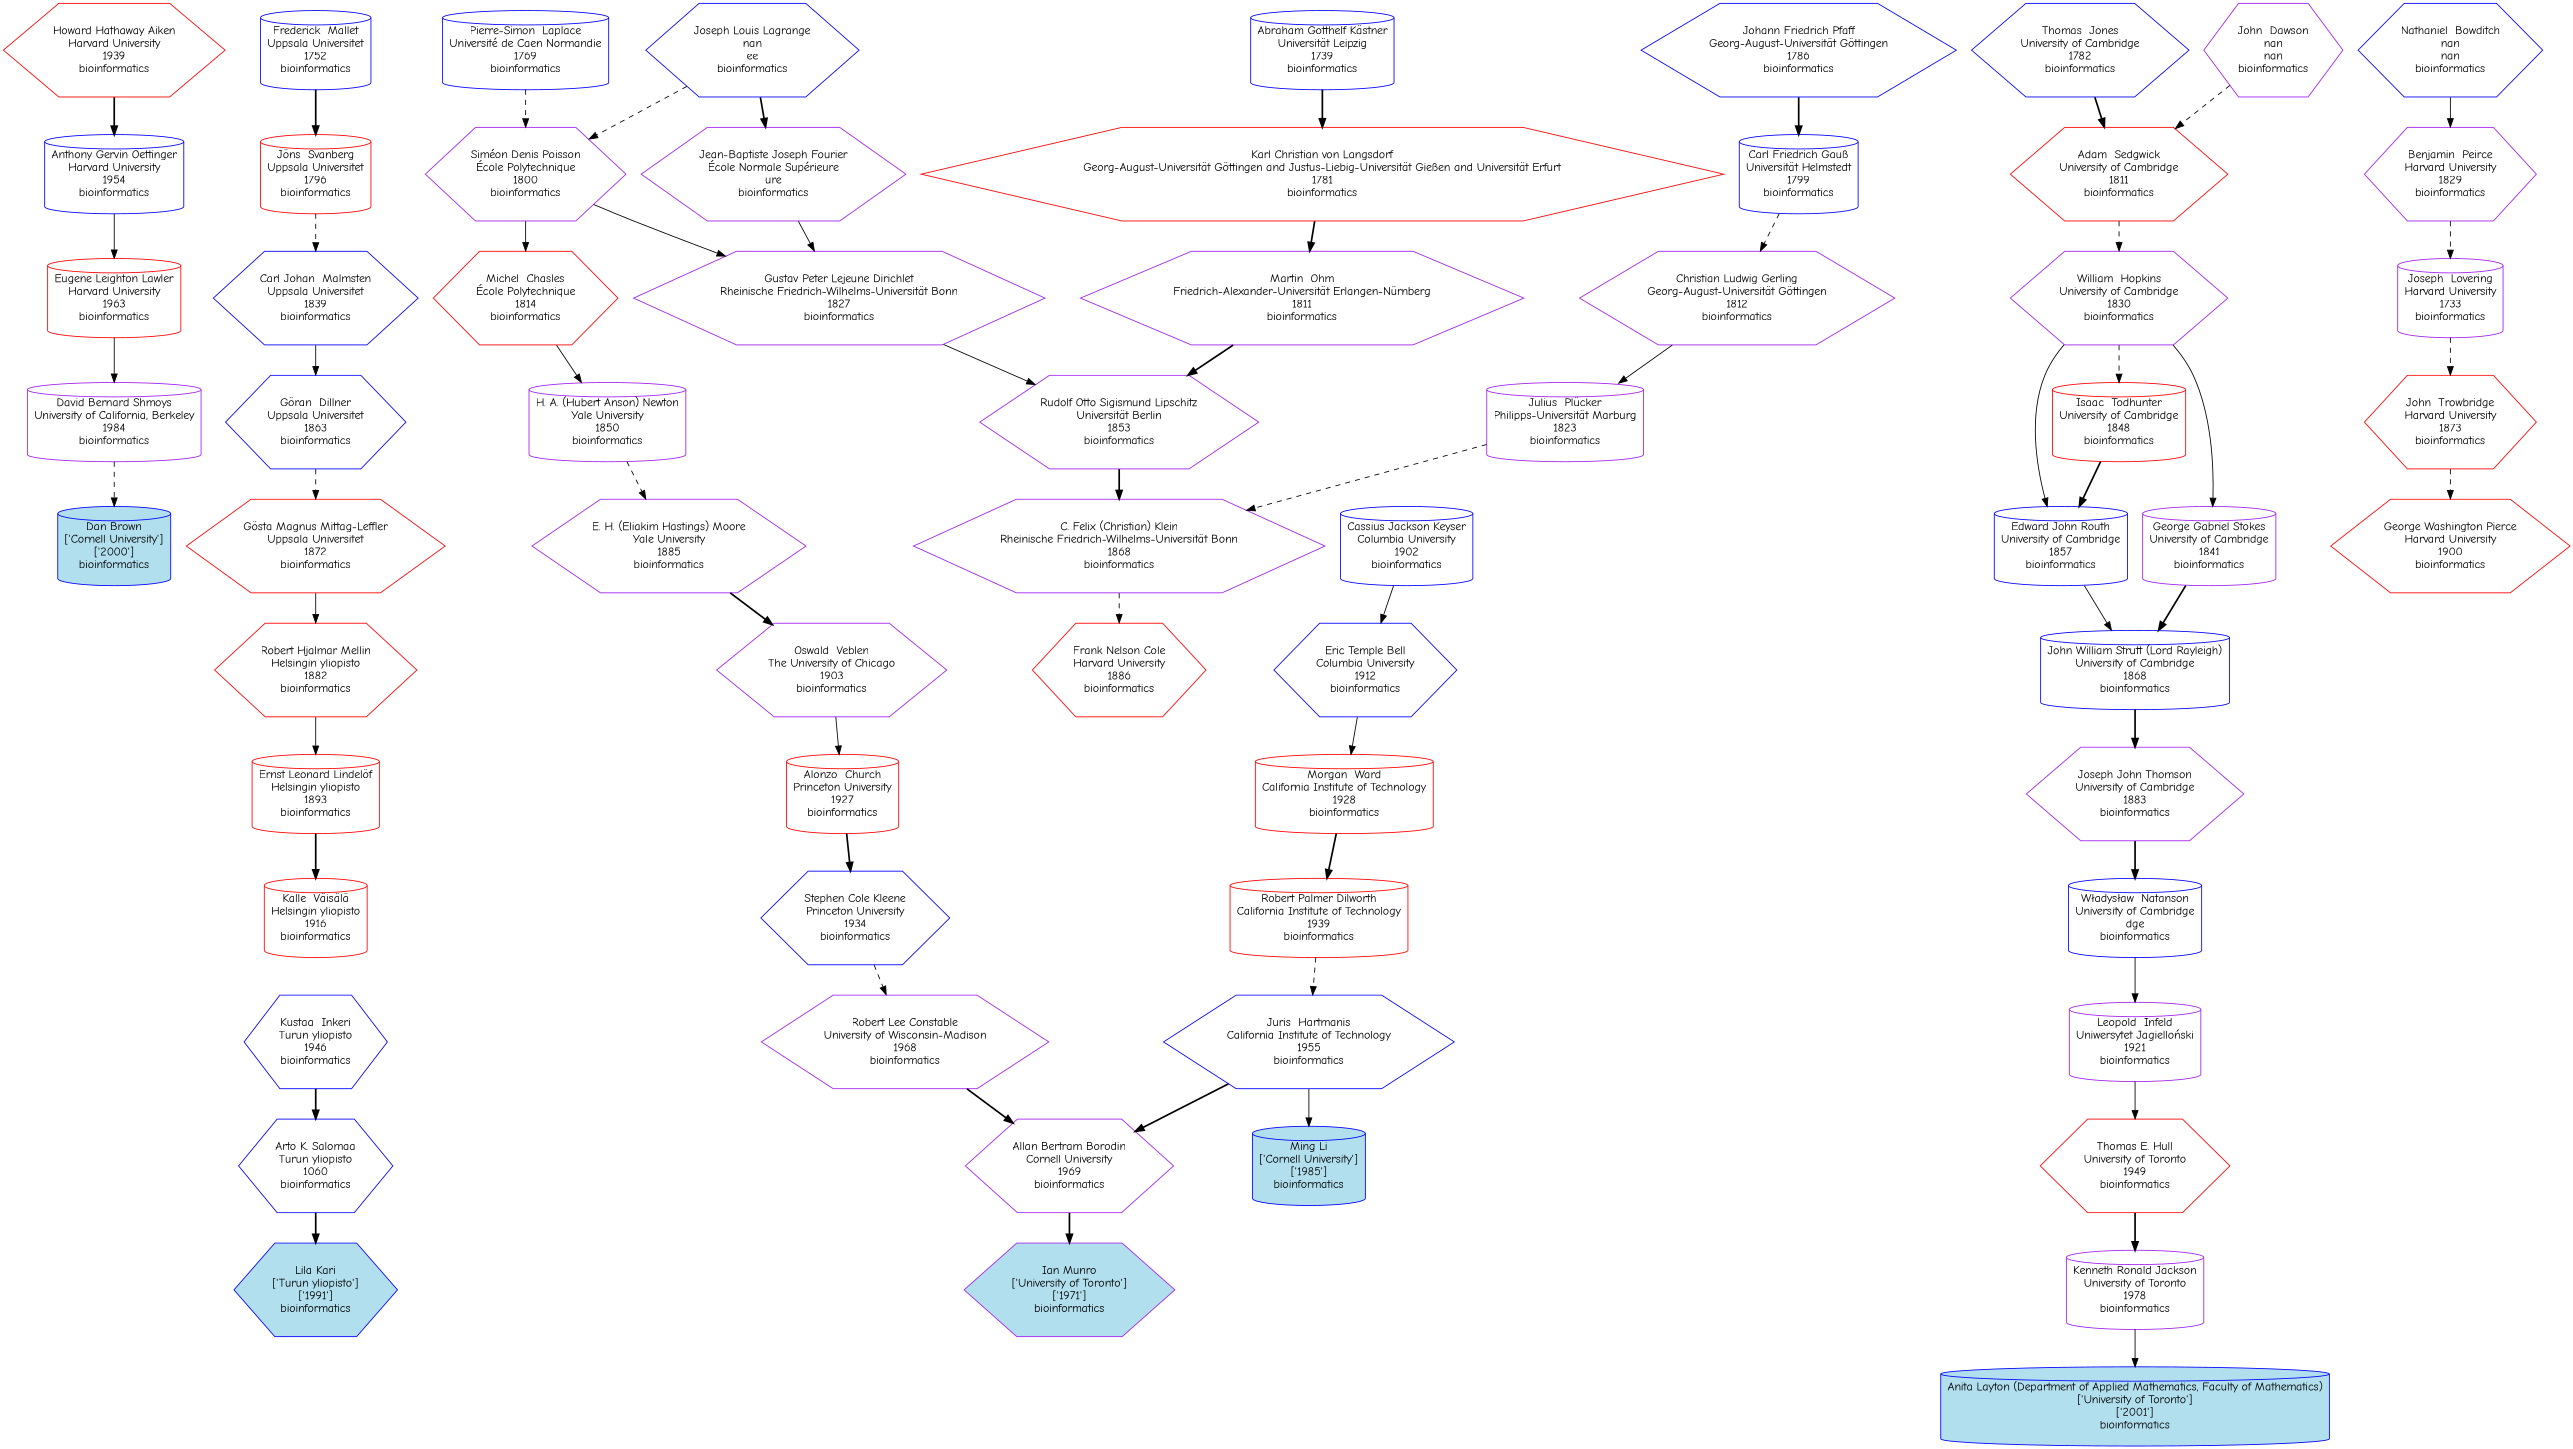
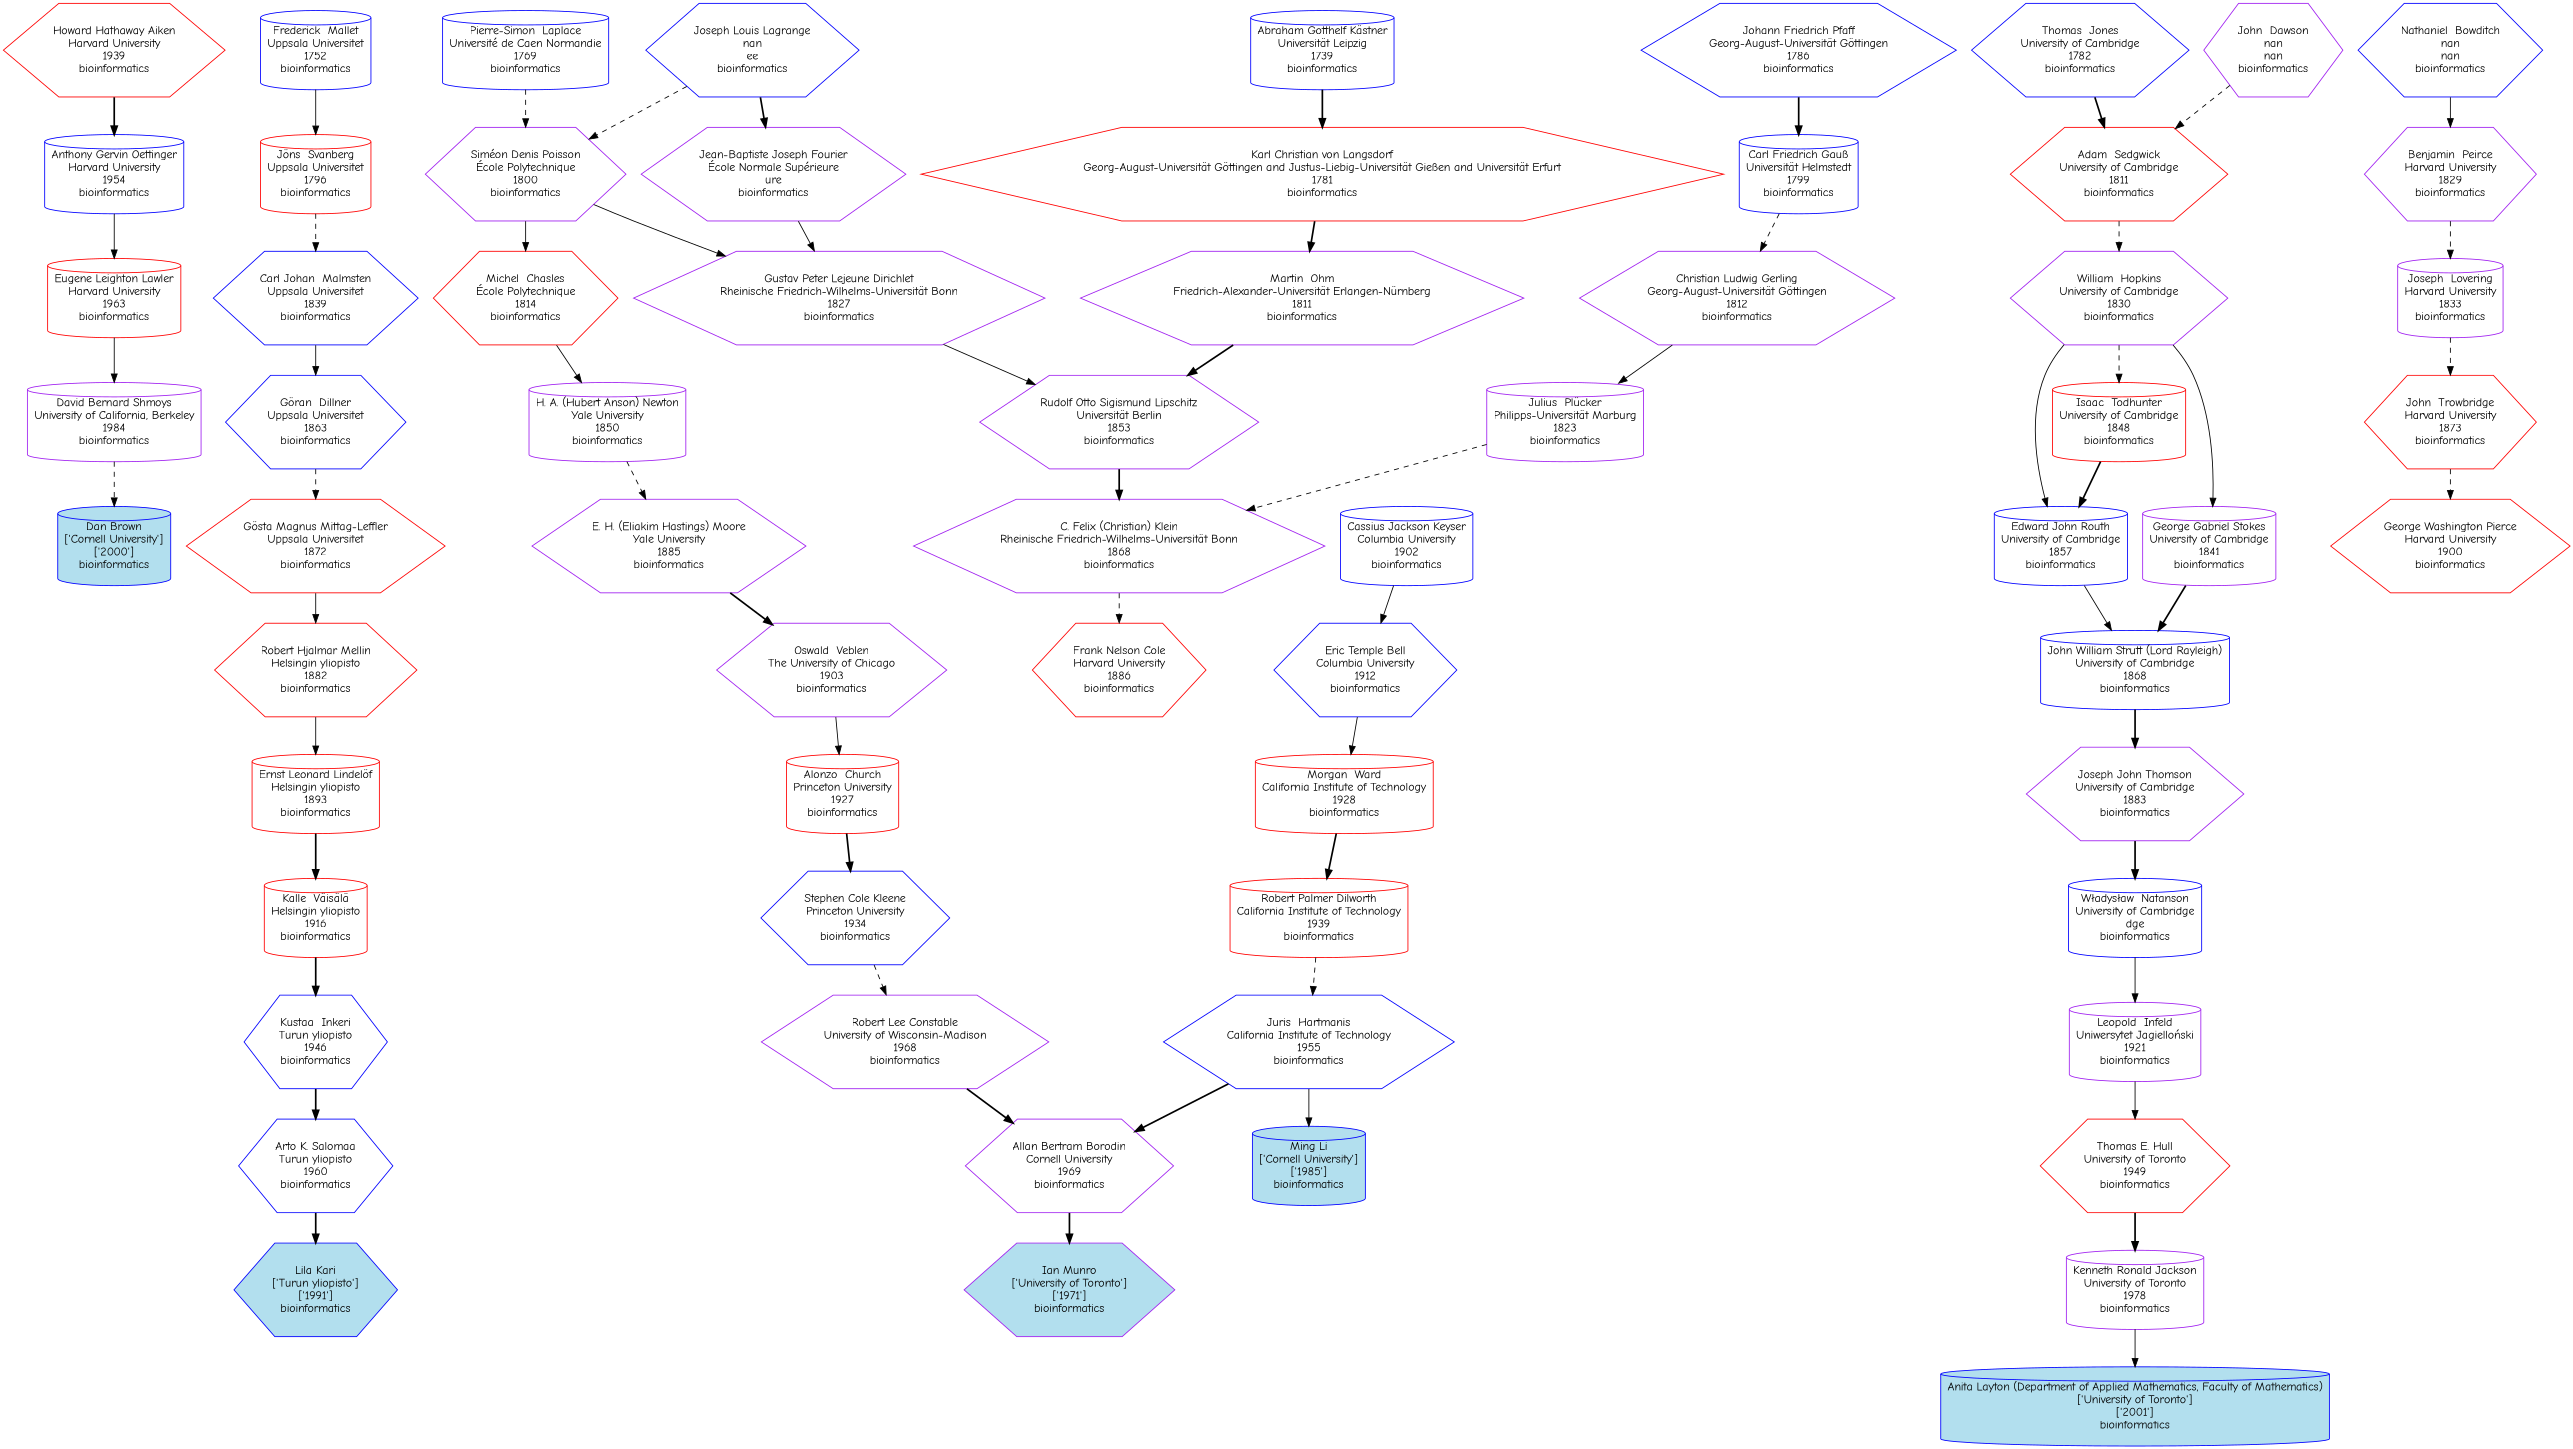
edge "Frederick  Mallet Uppsala Universitet 1752 bioinformatics" -> "Jöns  Svanberg Uppsala Universitet 1796 bioinformatics": style bold -> solid
node "Joseph  Lovering Harvard University 1733 bioinformatics": label "Joseph  Lovering Harvard University 1733 bioinformatics" -> "Joseph  Lovering Harvard University 1833 bioinformatics"
edge "Kalle  Väisälä Helsingin yliopisto 1916 bioinformatics" -> "Kustaa  Inkeri Turun yliopisto 1946 bioinformatics": added
node "Arto K. Salomaa Turun yliopisto 1060 bioinformatics": label "Arto K. Salomaa Turun yliopisto 1060 bioinformatics" -> "Arto K. Salomaa Turun yliopisto 1960 bioinformatics"
